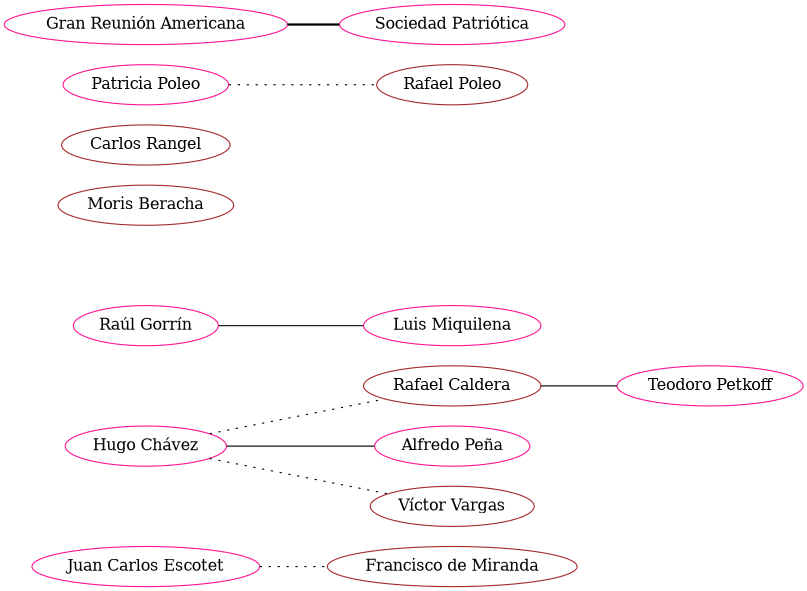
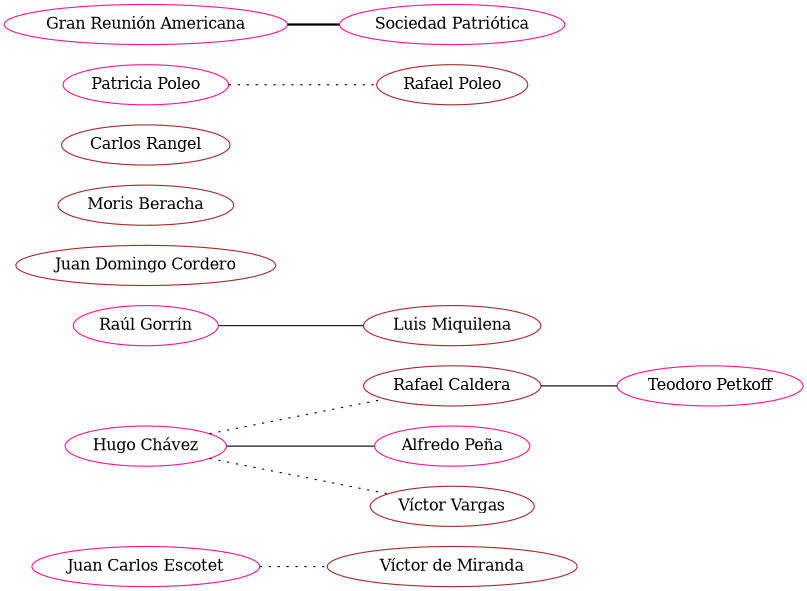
node "Juan Domingo Cordero": added
node "Luis Miquilena": color deeppink -> brown
node "Francisco de Miranda": label "Francisco de Miranda" -> "Víctor de Miranda"
